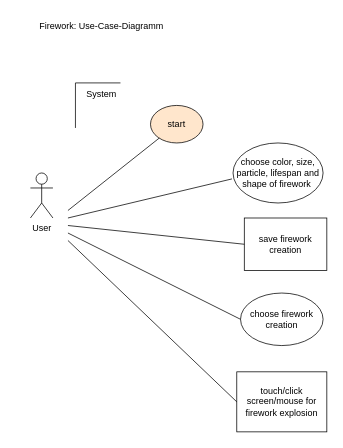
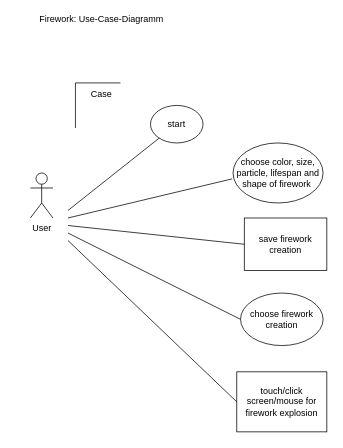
node "Firework: Use-Case-Diagramm": moved (102, 27) -> (102, 19)
node "System": label "System" -> "Case"
node "start": fillcolor #ffe6cc -> #ffffff
